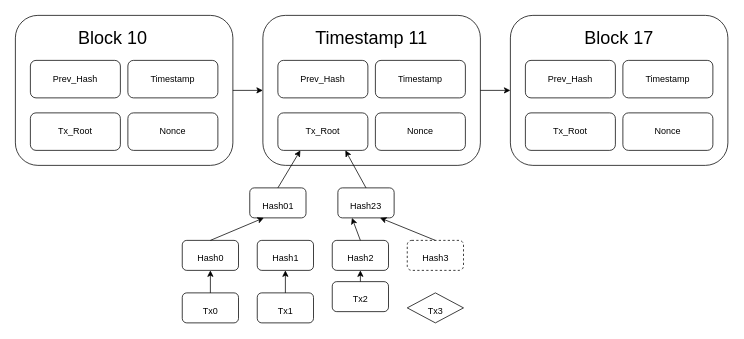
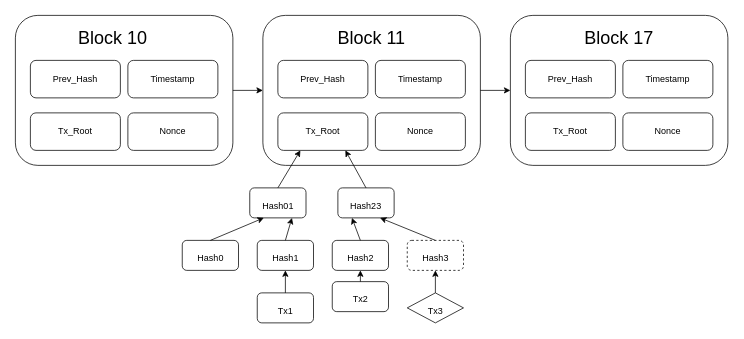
node "Timestamp 11": label "Timestamp 11" -> "Block 11"
edge "Hash1" -> "Hash01": added
edge "Tx0" -> "Hash0": removed
edge "Tx3" -> "Hash3": added
node "Tx0": removed
